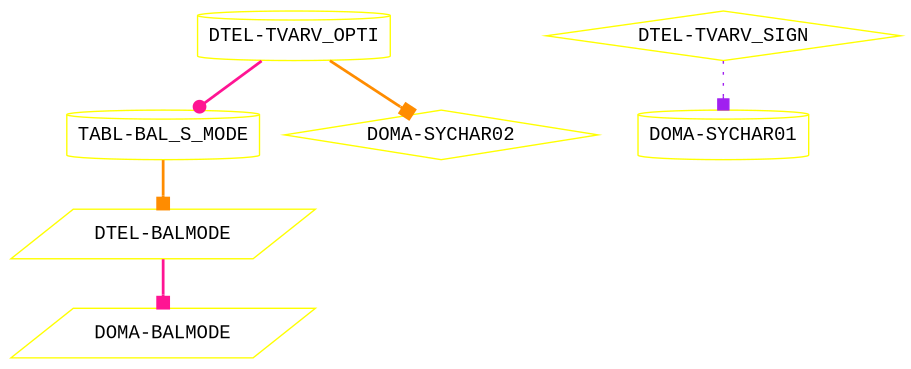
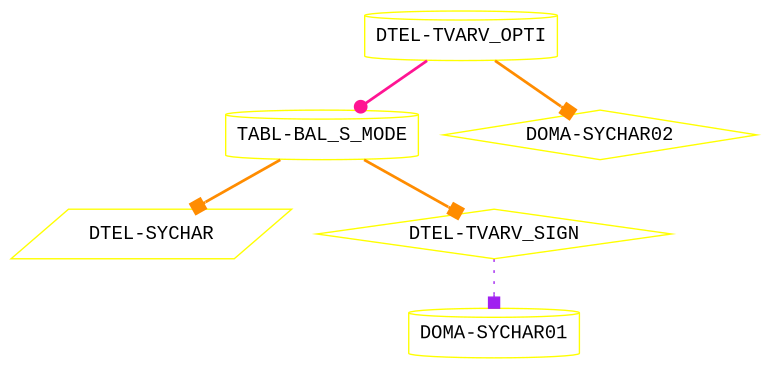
edge "TABL-BAL_S_MODE" -> "DTEL-TVARV_SIGN": added
node "DTEL-BALMODE": label "DTEL-BALMODE" -> "DTEL-SYCHAR"
node "DOMA-BALMODE": removed
